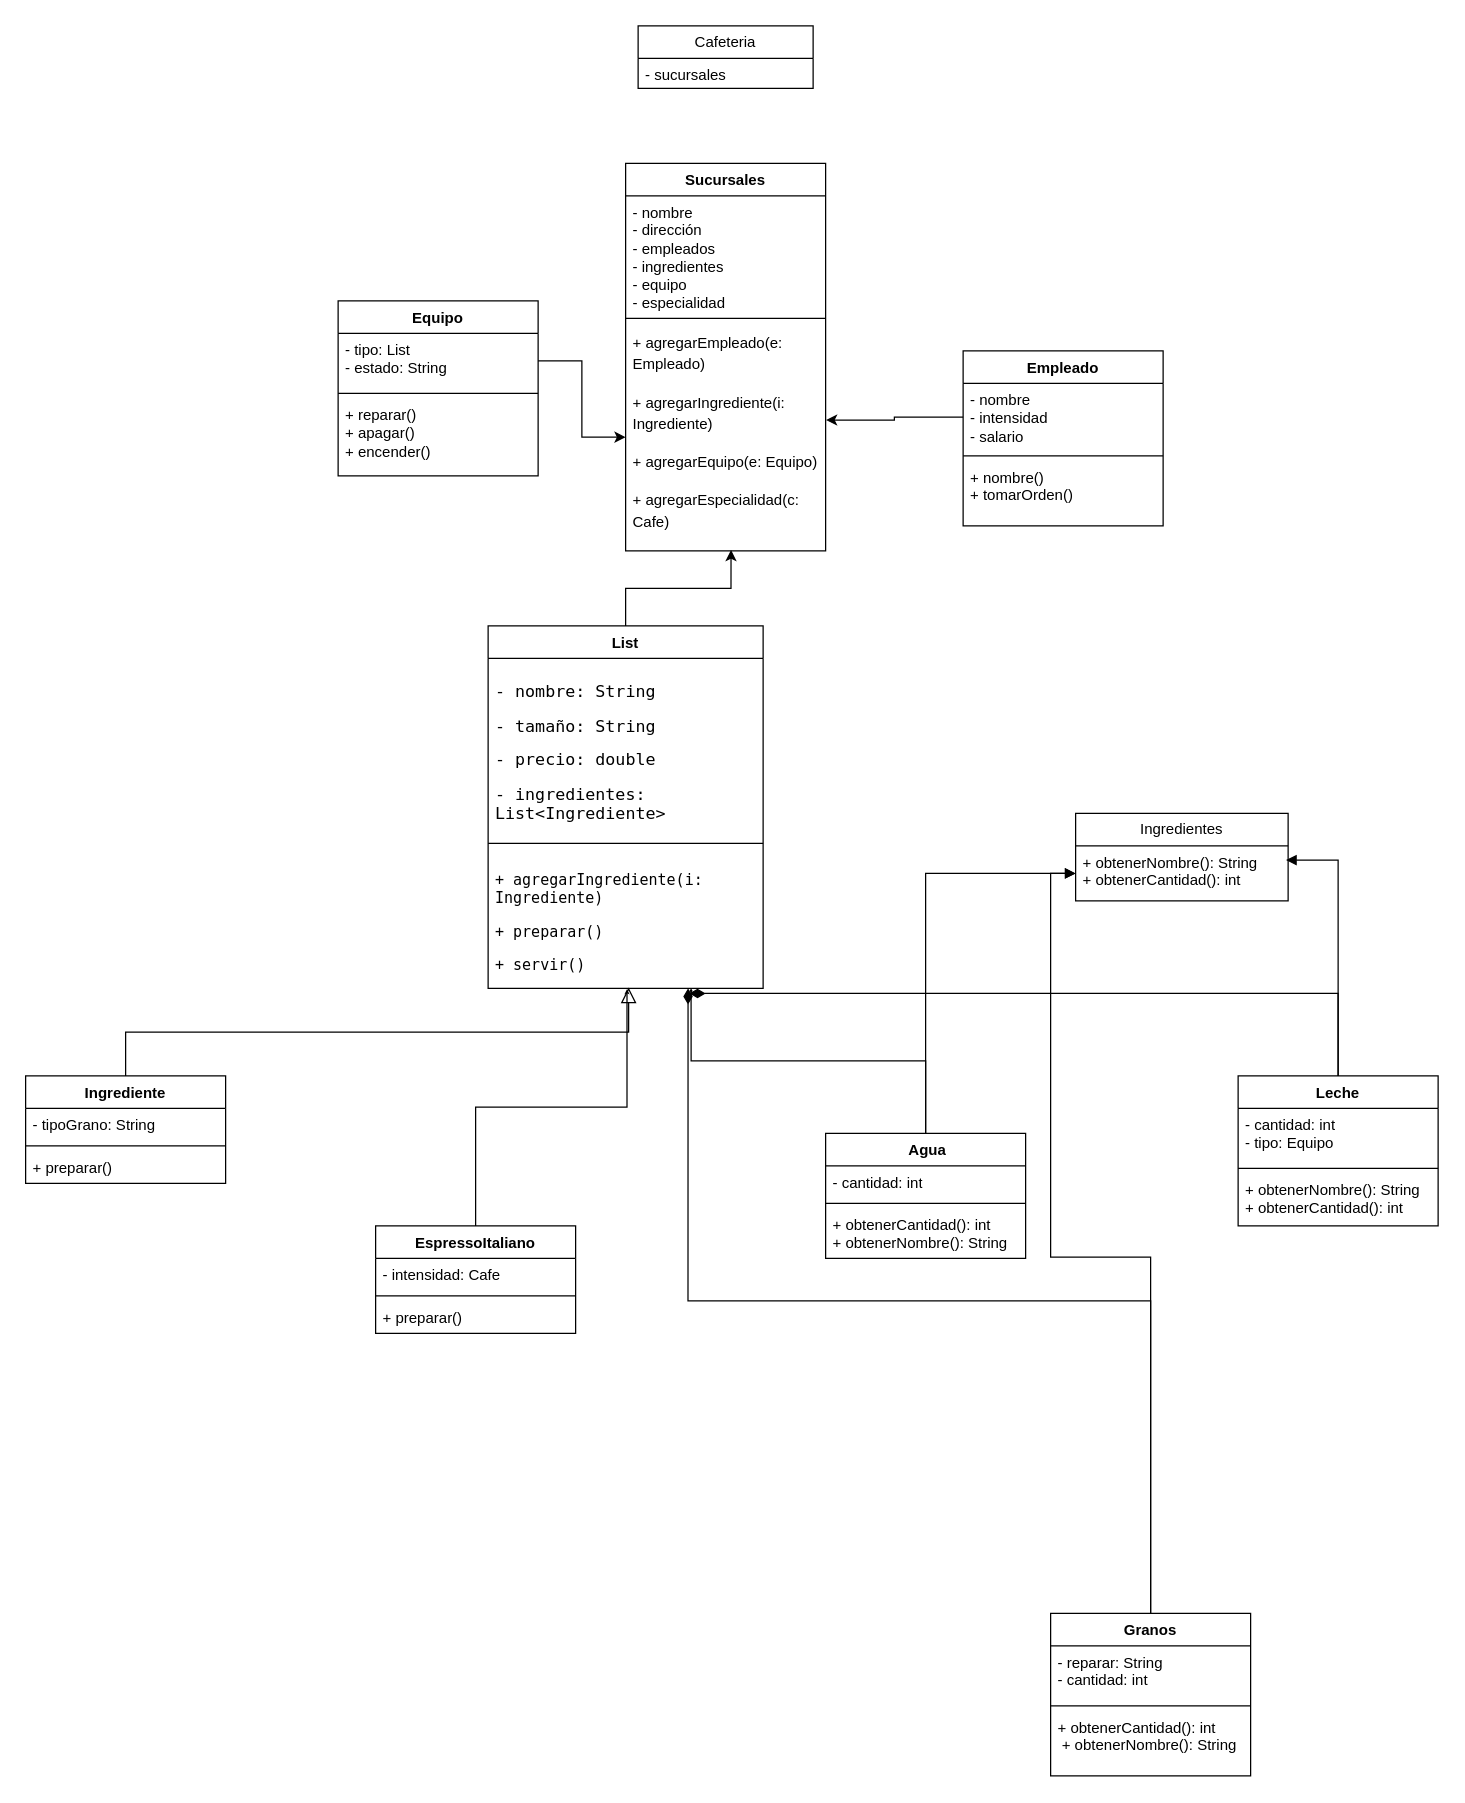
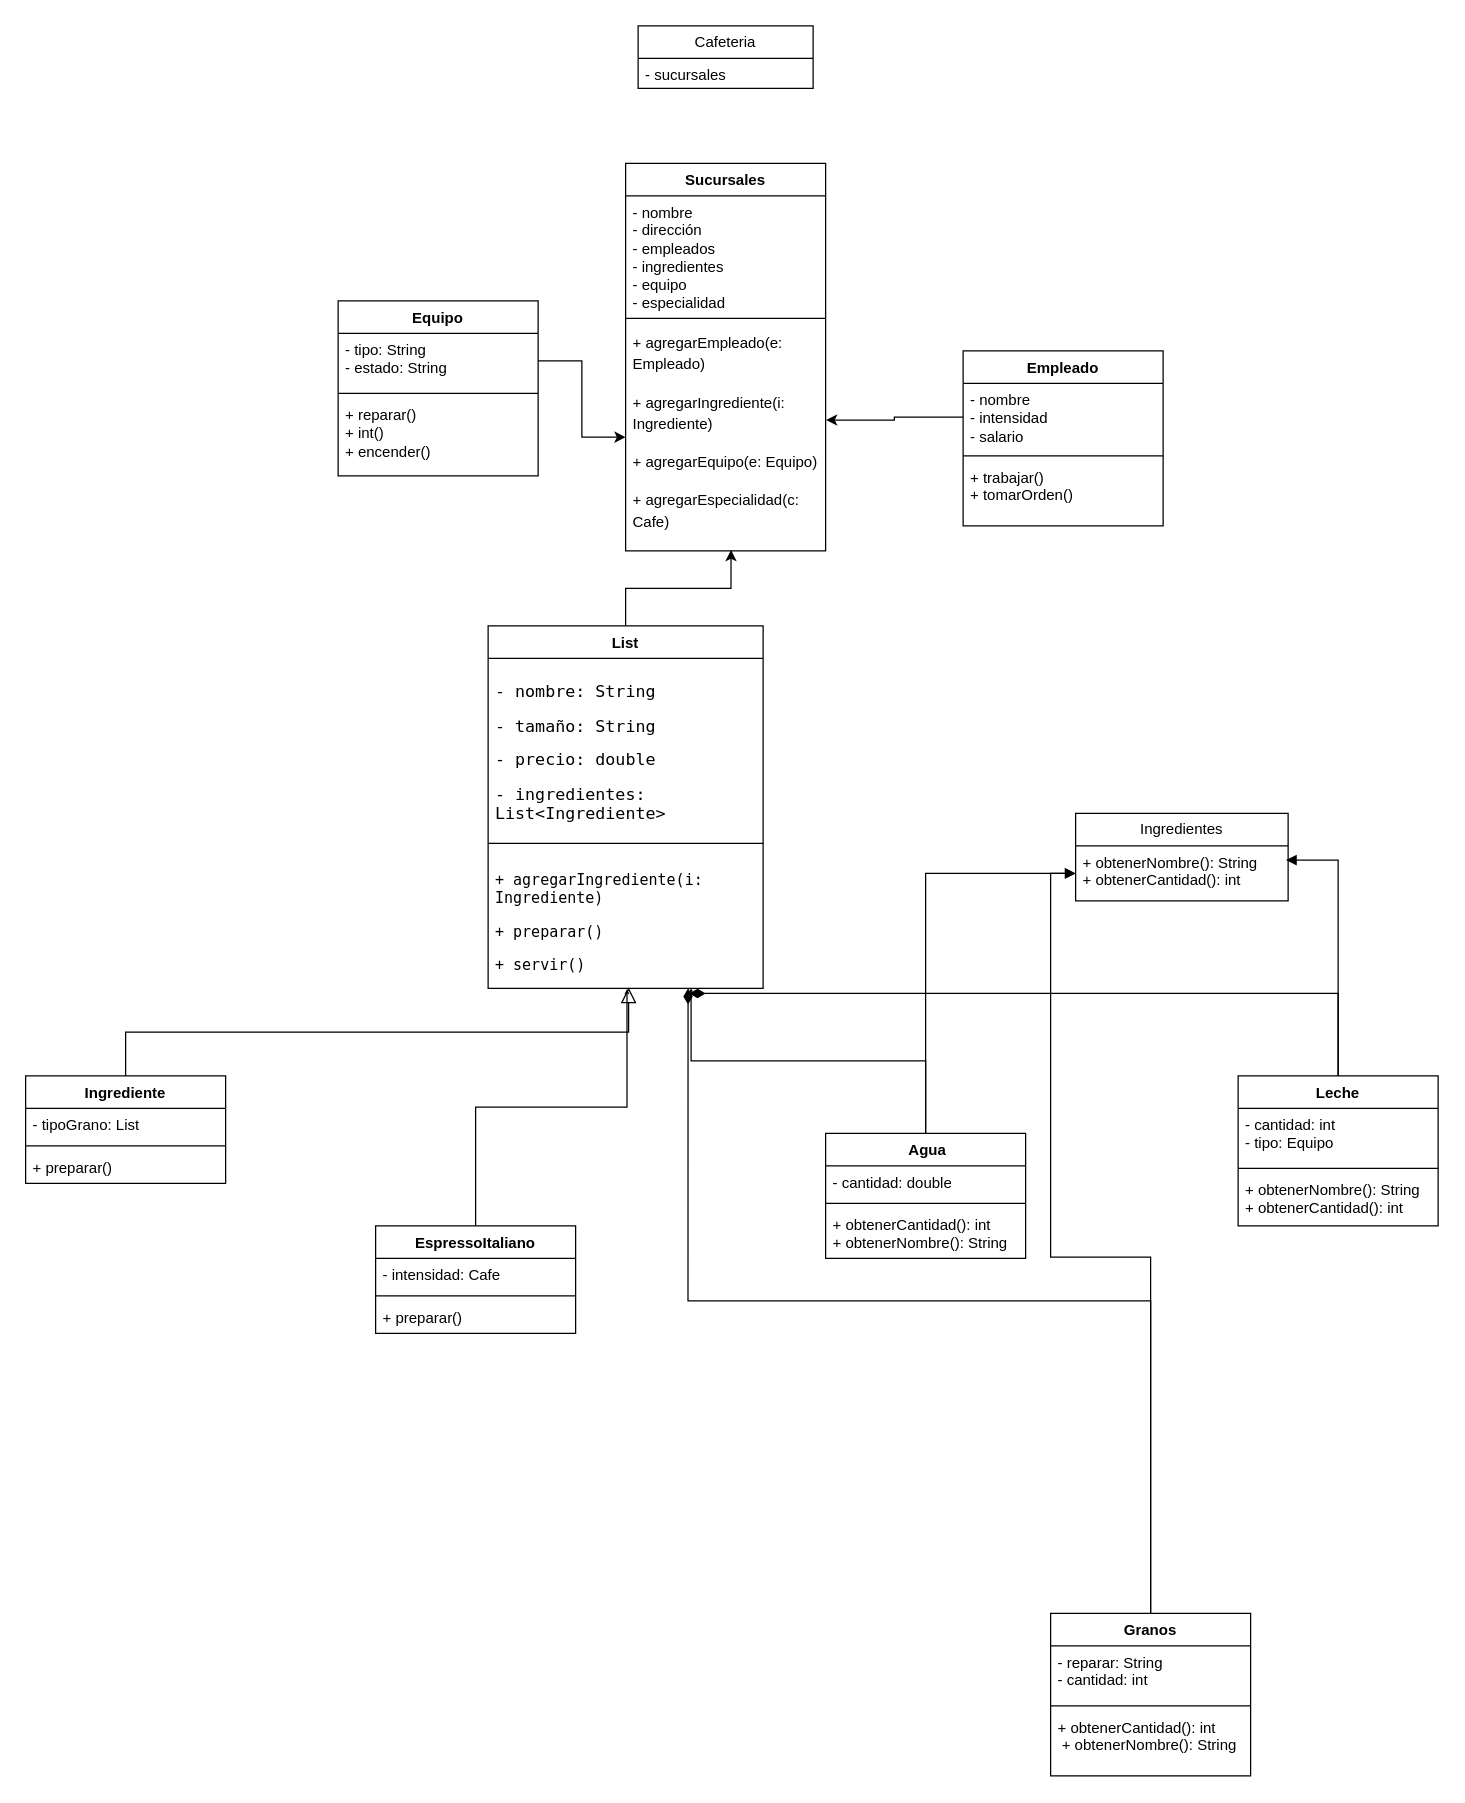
node "- tipo: List - estado: String": label "- tipo: List - estado: String" -> "- tipo: String - estado: String"
node "+ reparar() + apagar() + encender()": label "+ reparar() + apagar() + encender()" -> "+ reparar() + int() + encender()"
node "+ nombre() + tomarOrden()": label "+ nombre() + tomarOrden()" -> "+ trabajar() + tomarOrden()"
node "- tipoGrano: String": label "- tipoGrano: String" -> "- tipoGrano: List"
node "- cantidad: int": label "- cantidad: int" -> "- cantidad: double"
